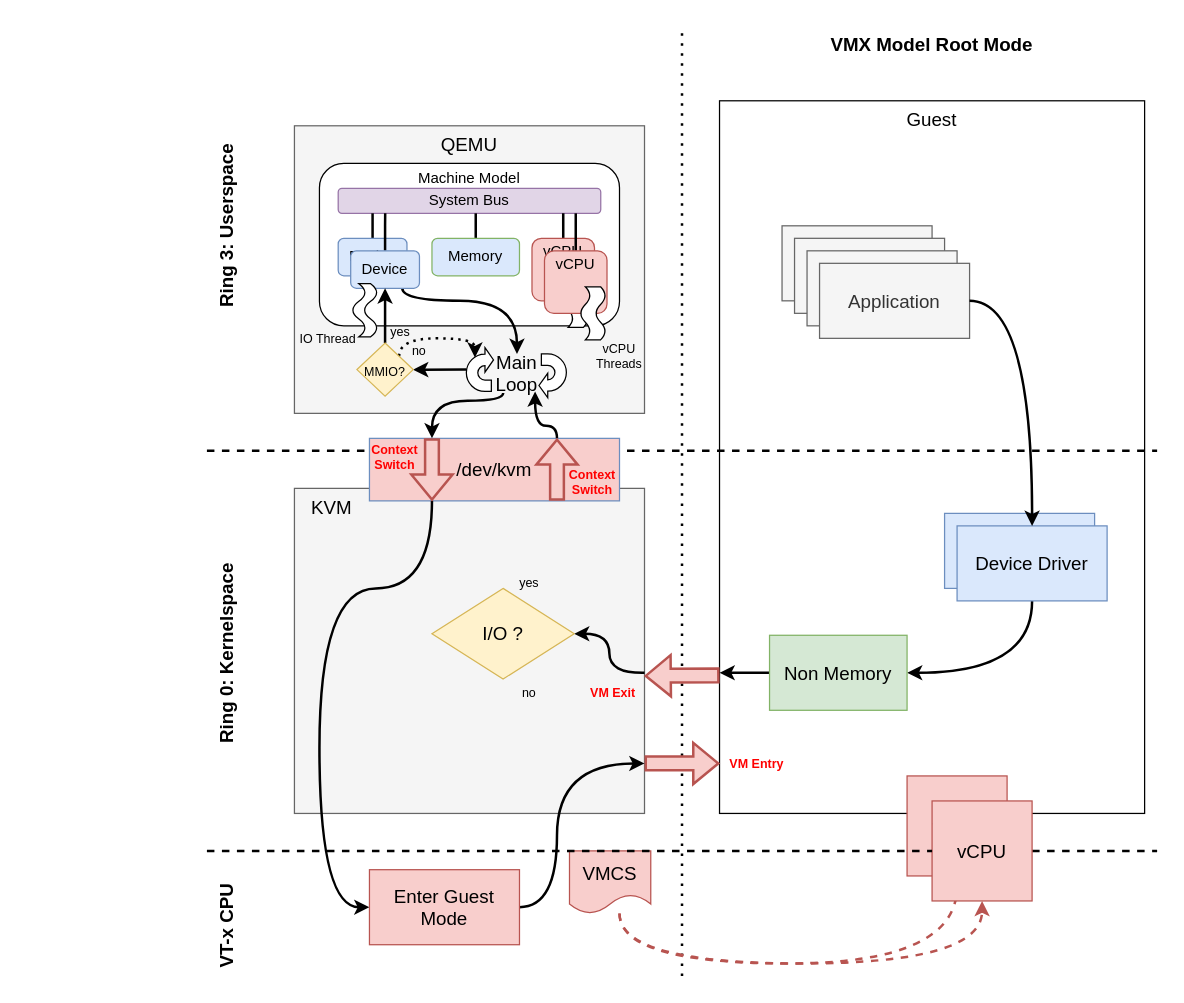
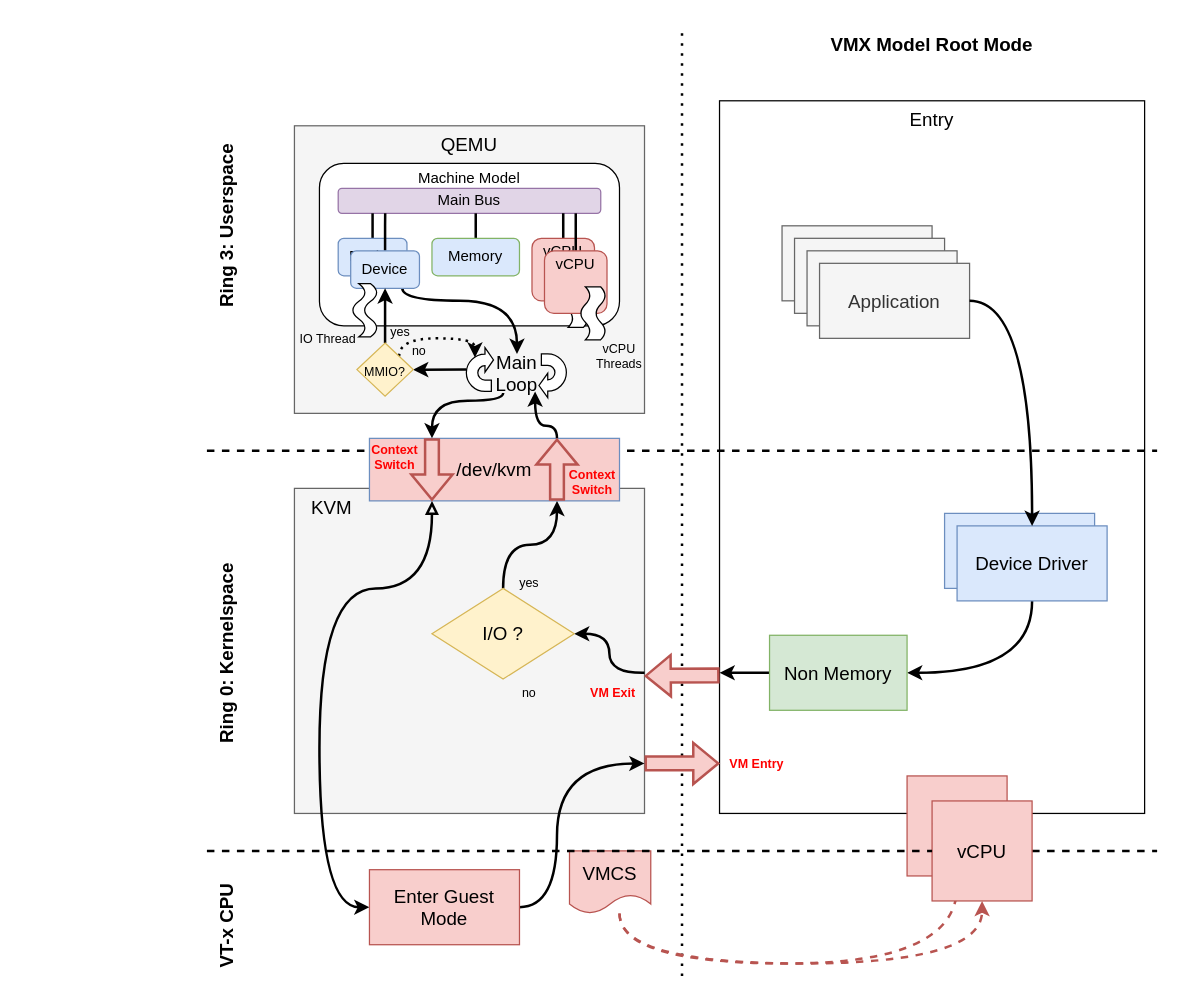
node "Guest": label "Guest" -> "Entry"
node "System Bus": label "System Bus" -> "Main Bus"
edge "I/O ?" -> "/dev/kvm": added
edge "/dev/kvm" -> "Enter Guest Mode": arrowhead none -> block
